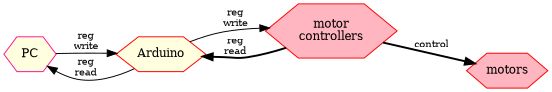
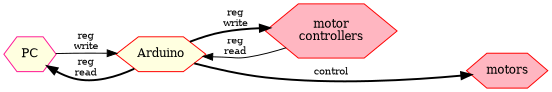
edge "Arduino" -> "motor controllers": style solid -> bold
edge "motor controllers" -> "motors": now "Arduino" -> "motors"
edge "motor controllers" -> "Arduino": style bold -> solid
edge "Arduino" -> "PC": style solid -> bold
